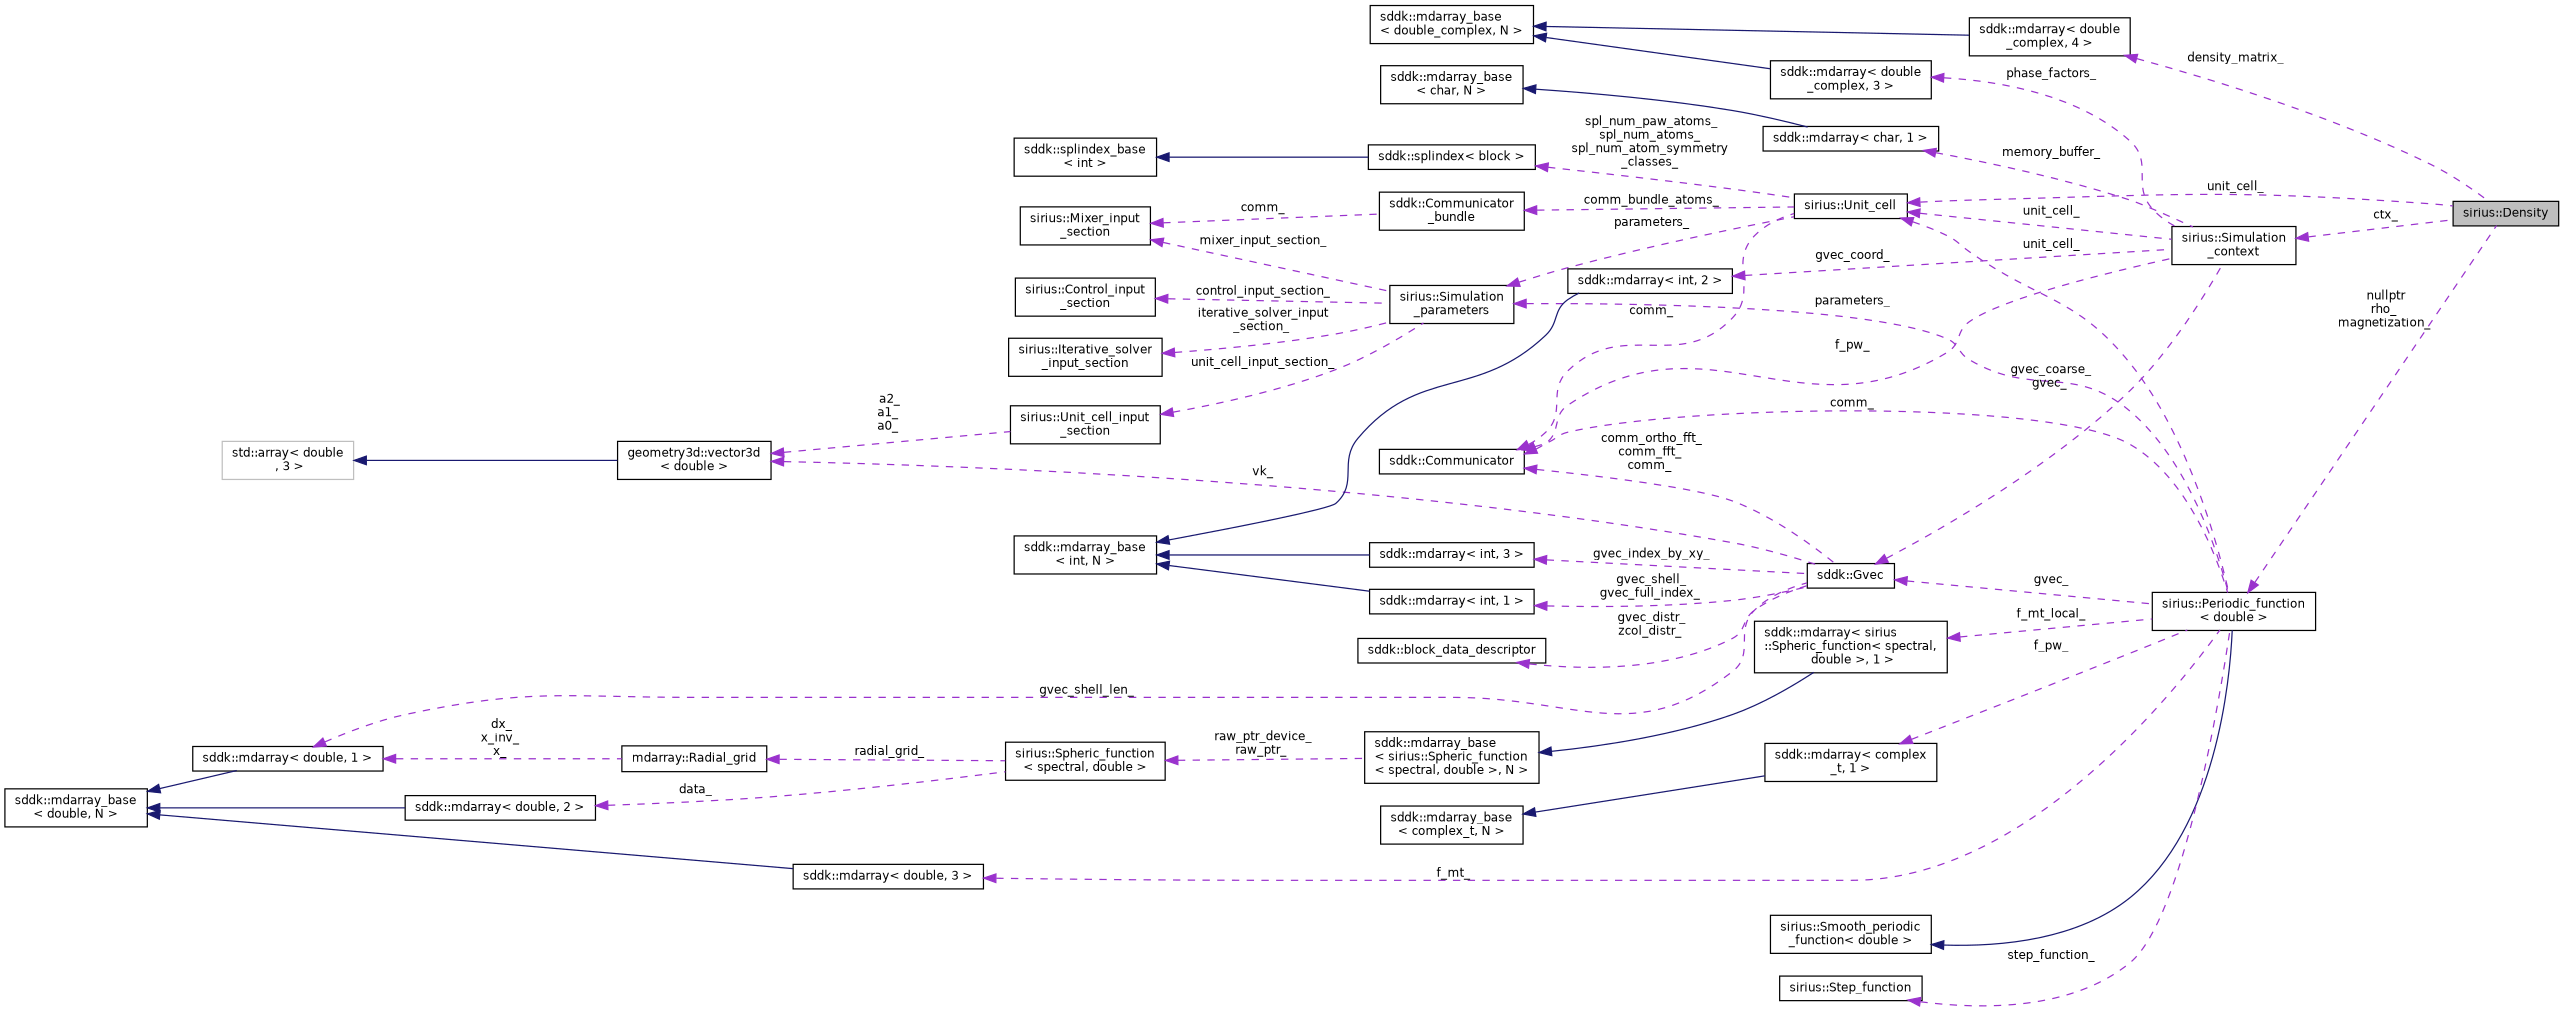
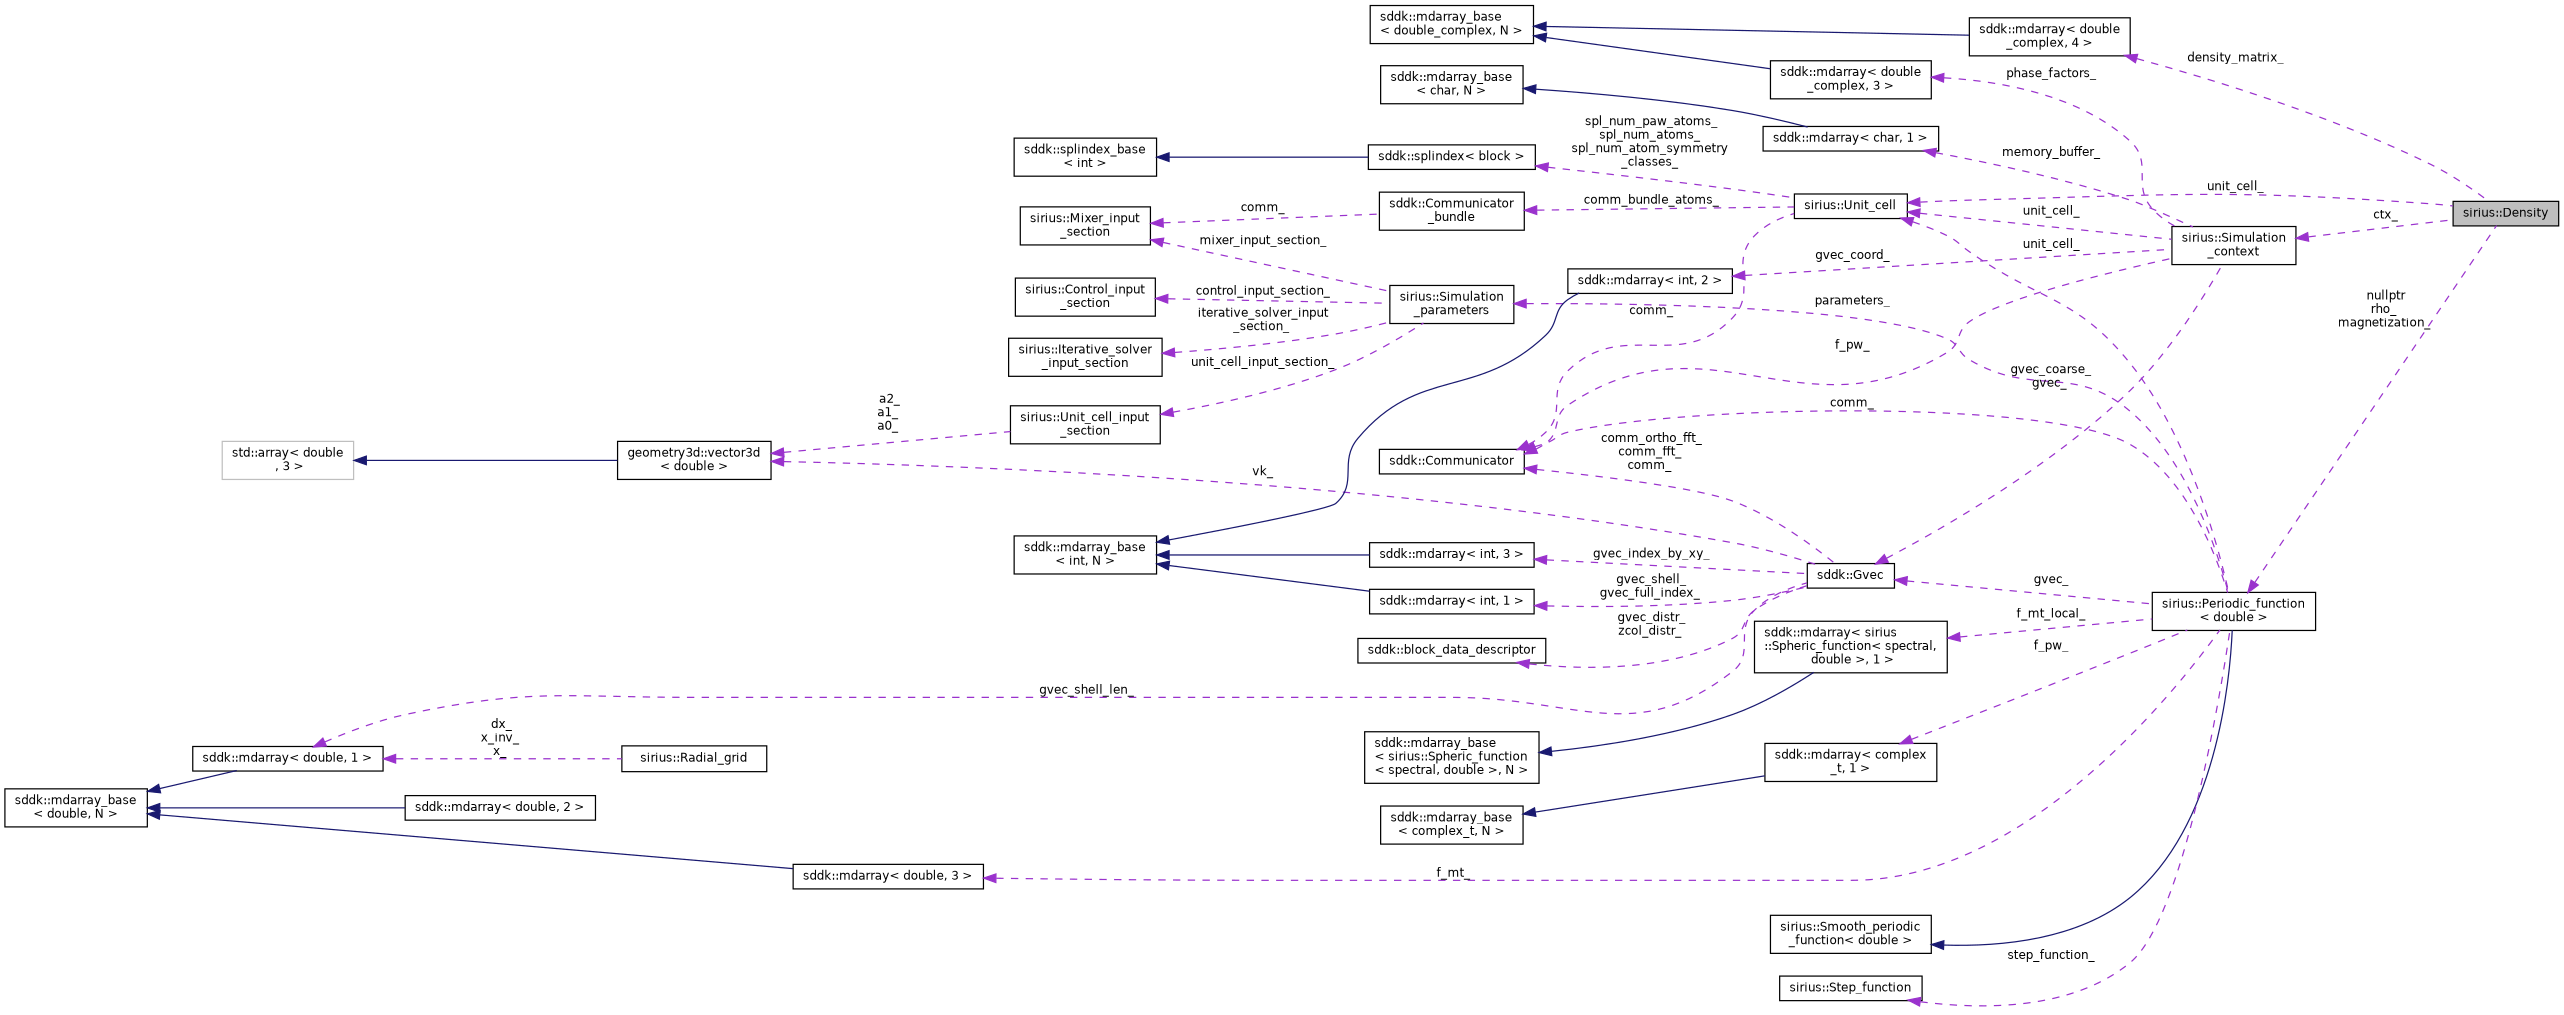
edge "sirius::Unit_cell" -> "sirius::Simulation _parameters": removed, label "parameters_"
node "mdarray::Radial_grid": label "mdarray::Radial_grid" -> "sirius::Radial_grid"
node "sirius::Spheric_function < spectral, double >": removed
